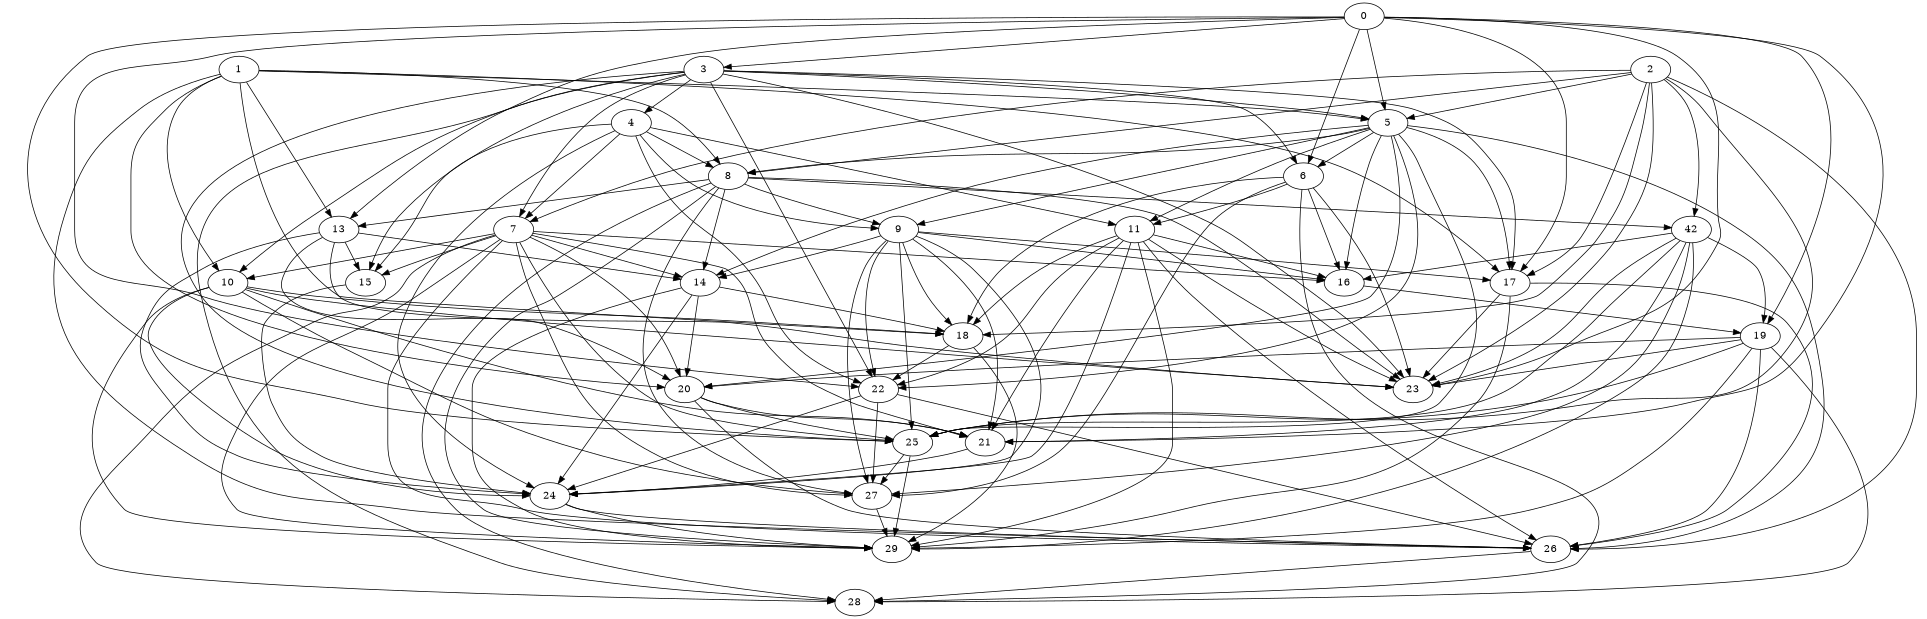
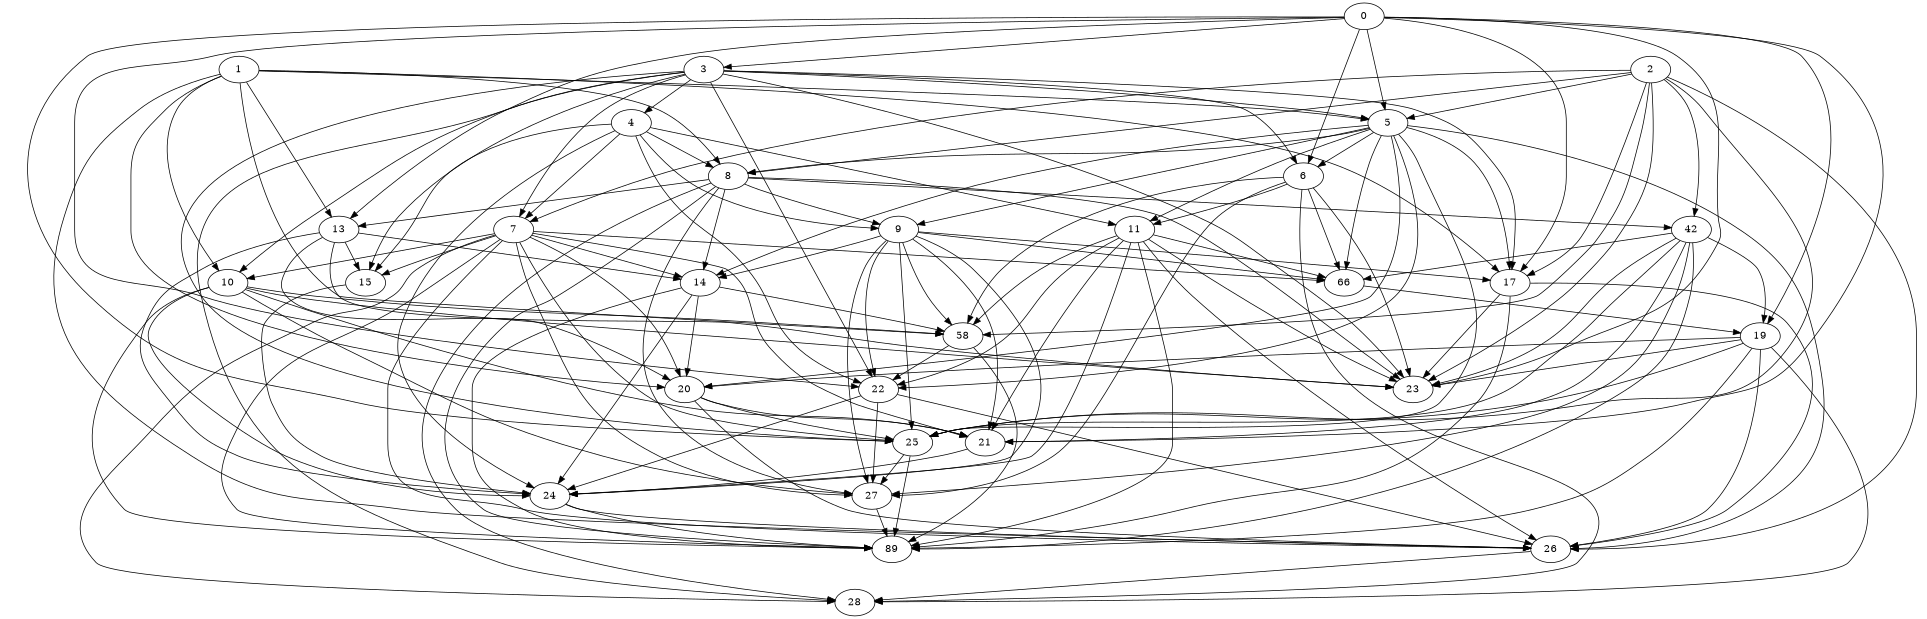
node "16": label "16" -> "66"
node "18": label "18" -> "58"
node "29": label "29" -> "89"
